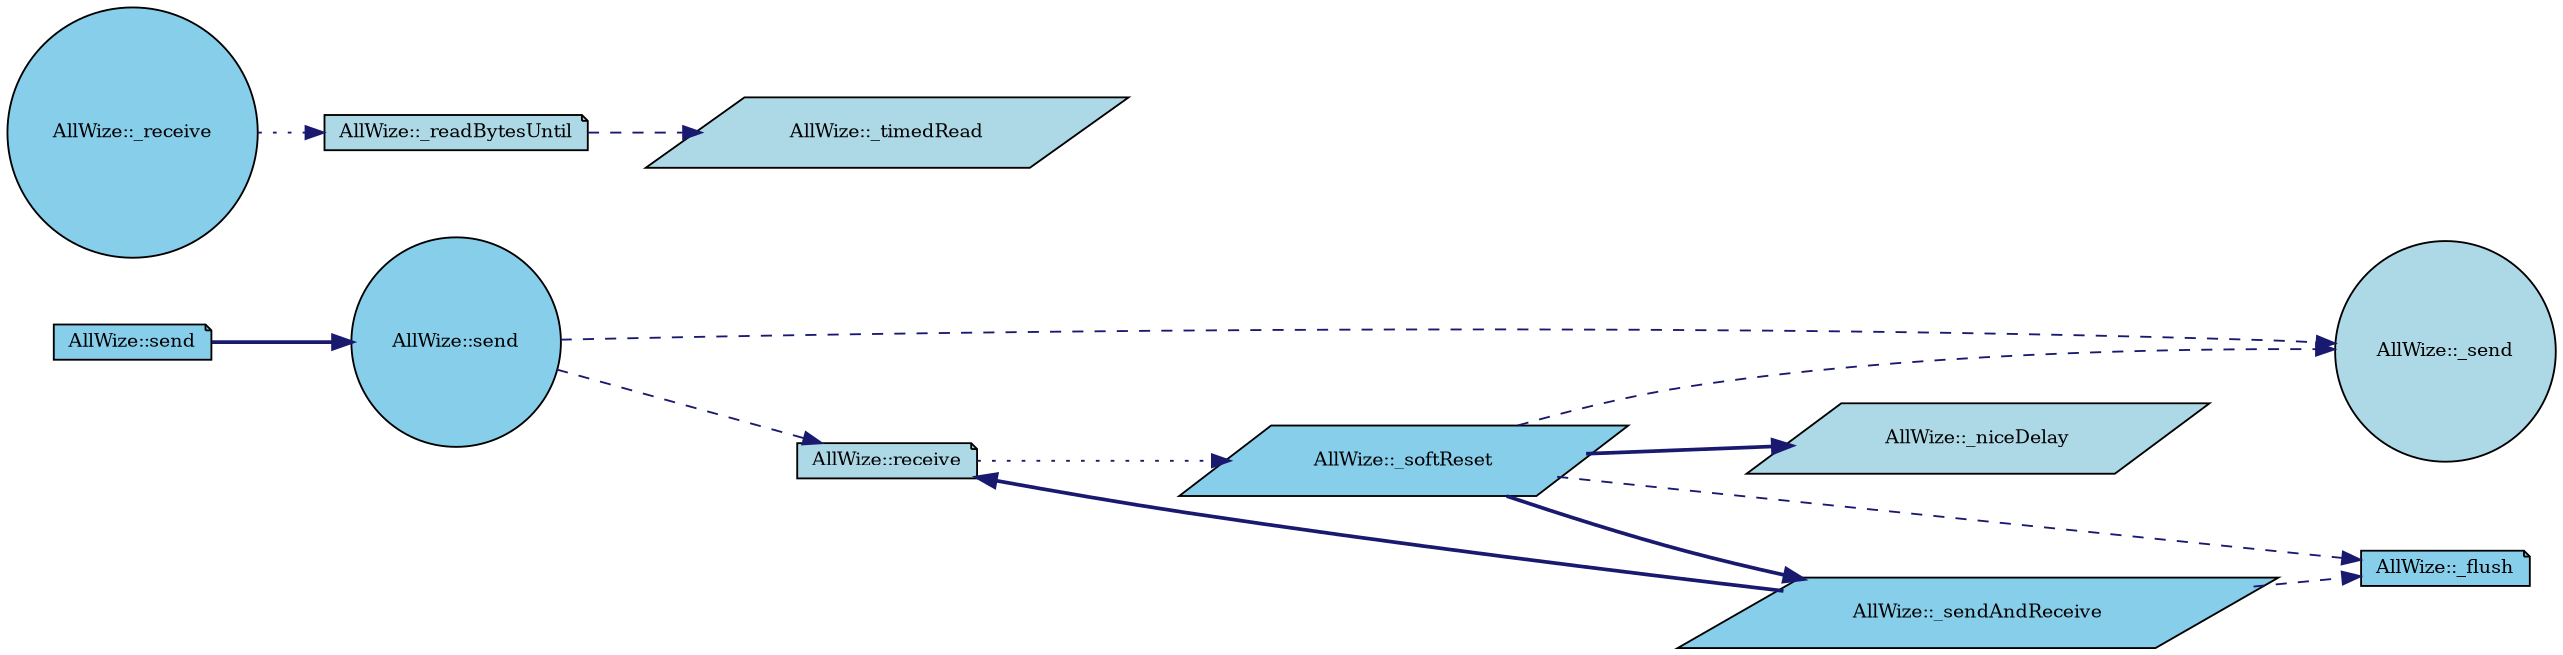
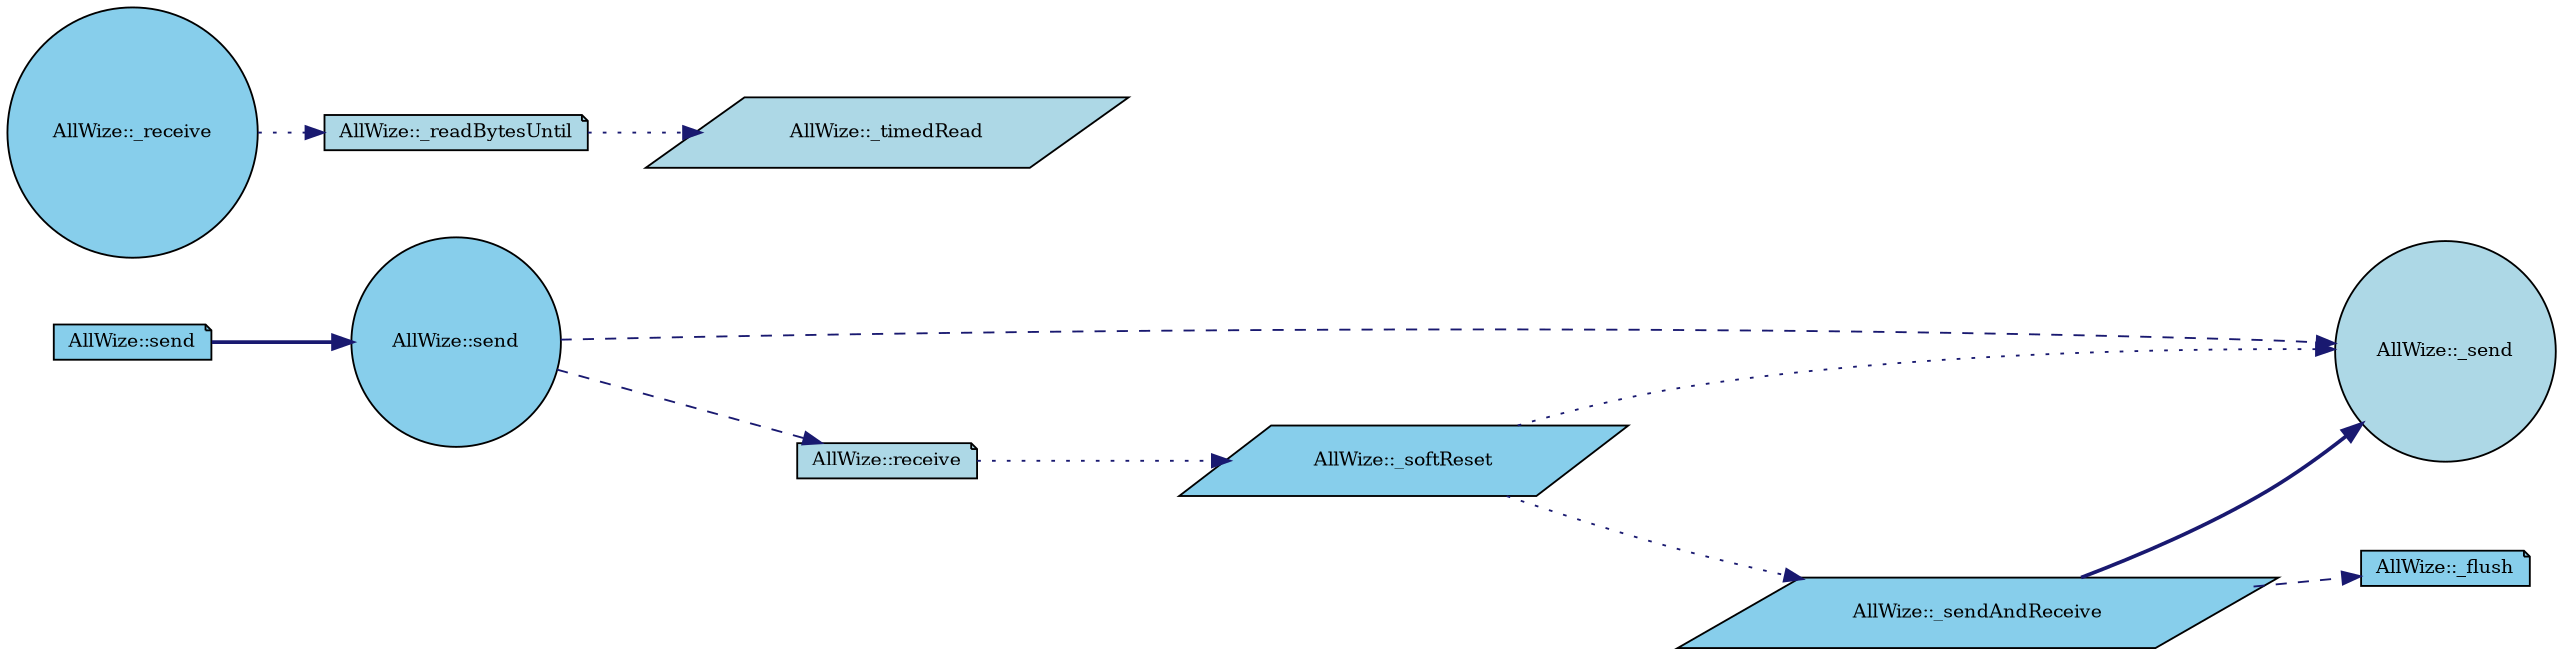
edge "AllWize::_readBytesUntil" -> "AllWize::_timedRead": style dashed -> dotted
edge "AllWize::_softReset" -> "AllWize::_send": style dashed -> dotted
node "AllWize::_niceDelay": removed
edge "AllWize::_softReset" -> "AllWize::_flush": removed
edge "AllWize::_softReset" -> "AllWize::_sendAndReceive": style bold -> dotted
edge "AllWize::_sendAndReceive" -> "AllWize::receive": now "AllWize::_sendAndReceive" -> "AllWize::_send"
